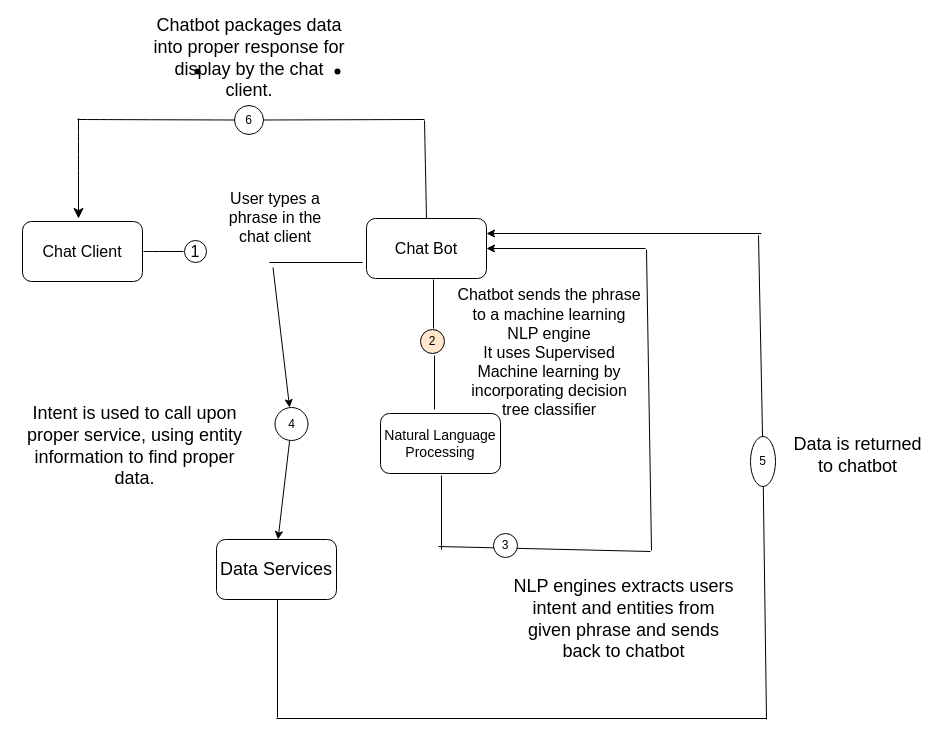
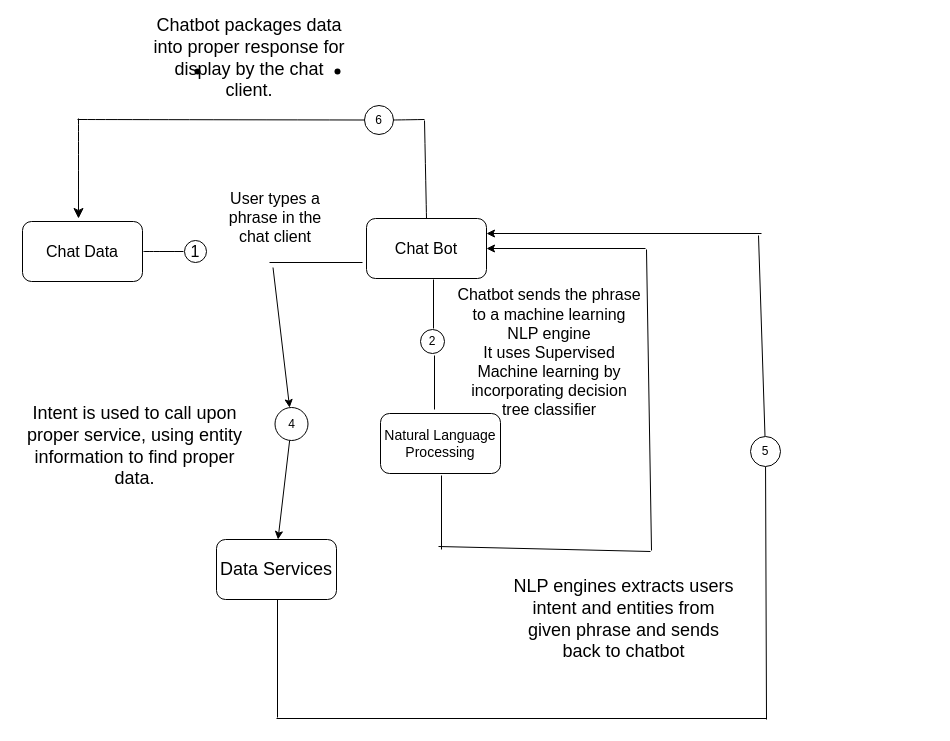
node "6": moved (249, 120) -> (379, 120)
node "Chat Client": label "Chat Client" -> "Chat Data"
node "2": fillcolor #ffe6cc -> #ffffff
node "Data is returned to chatbot": removed
node "5": size 25x50 -> 30x30
node "3": removed
